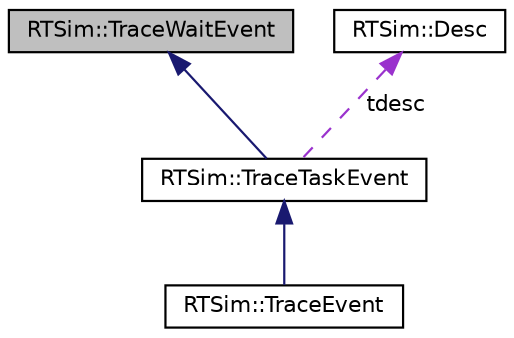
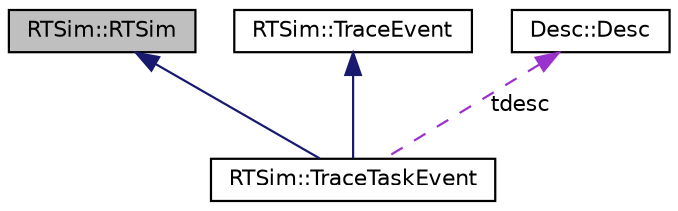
node "RTSim::TraceWaitEvent": label "RTSim::TraceWaitEvent" -> "RTSim::RTSim"
node "RTSim::Desc": label "RTSim::Desc" -> "Desc::Desc"
edge "RTSim::TraceEvent" -> "RTSim::TraceTaskEvent": reversed
